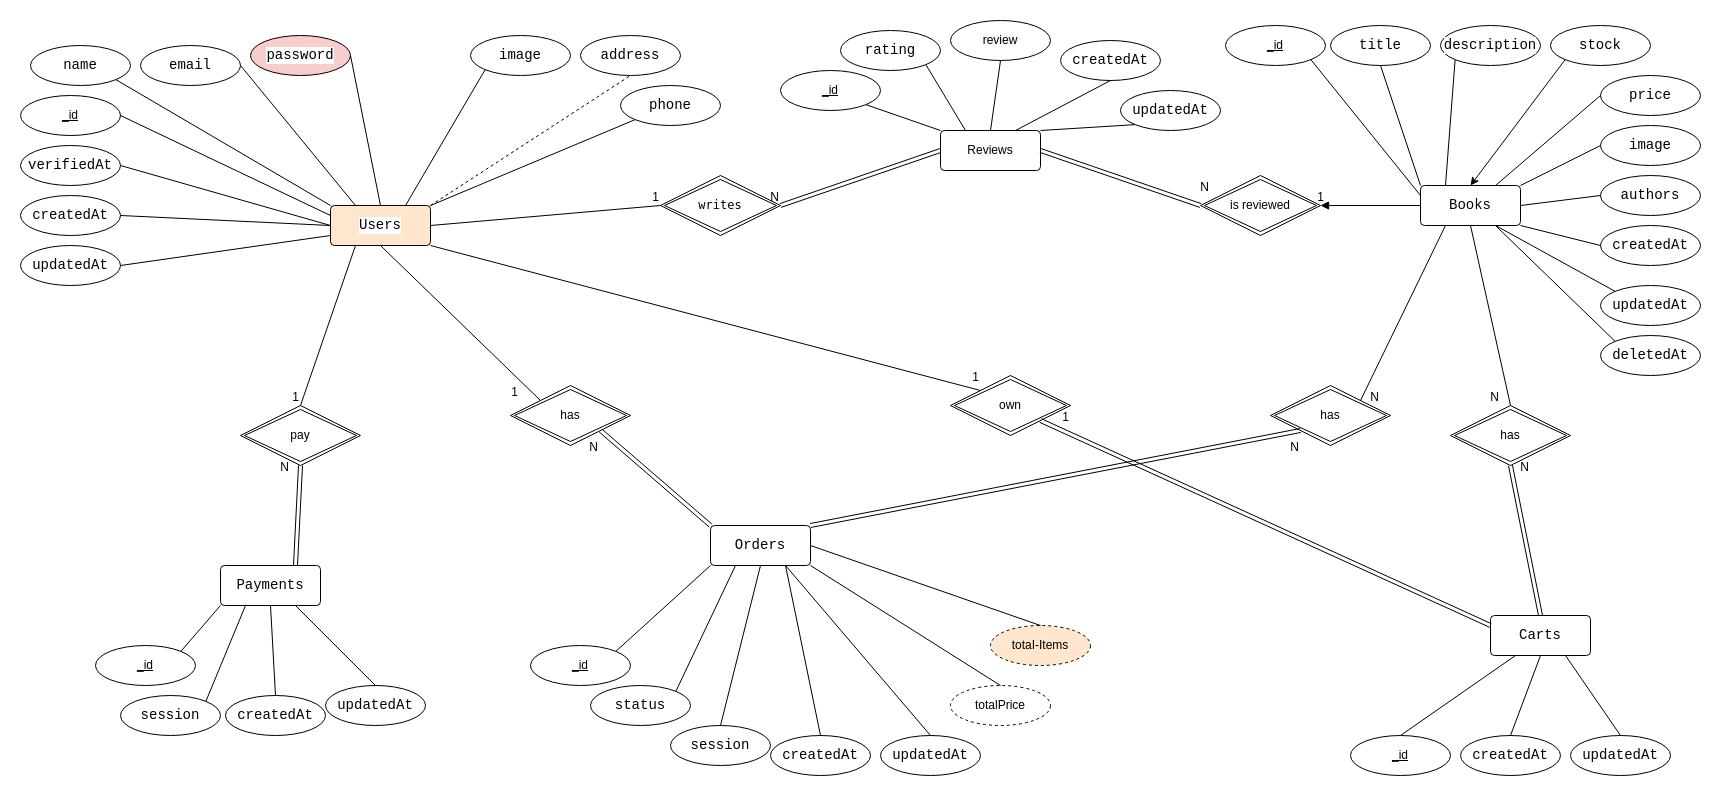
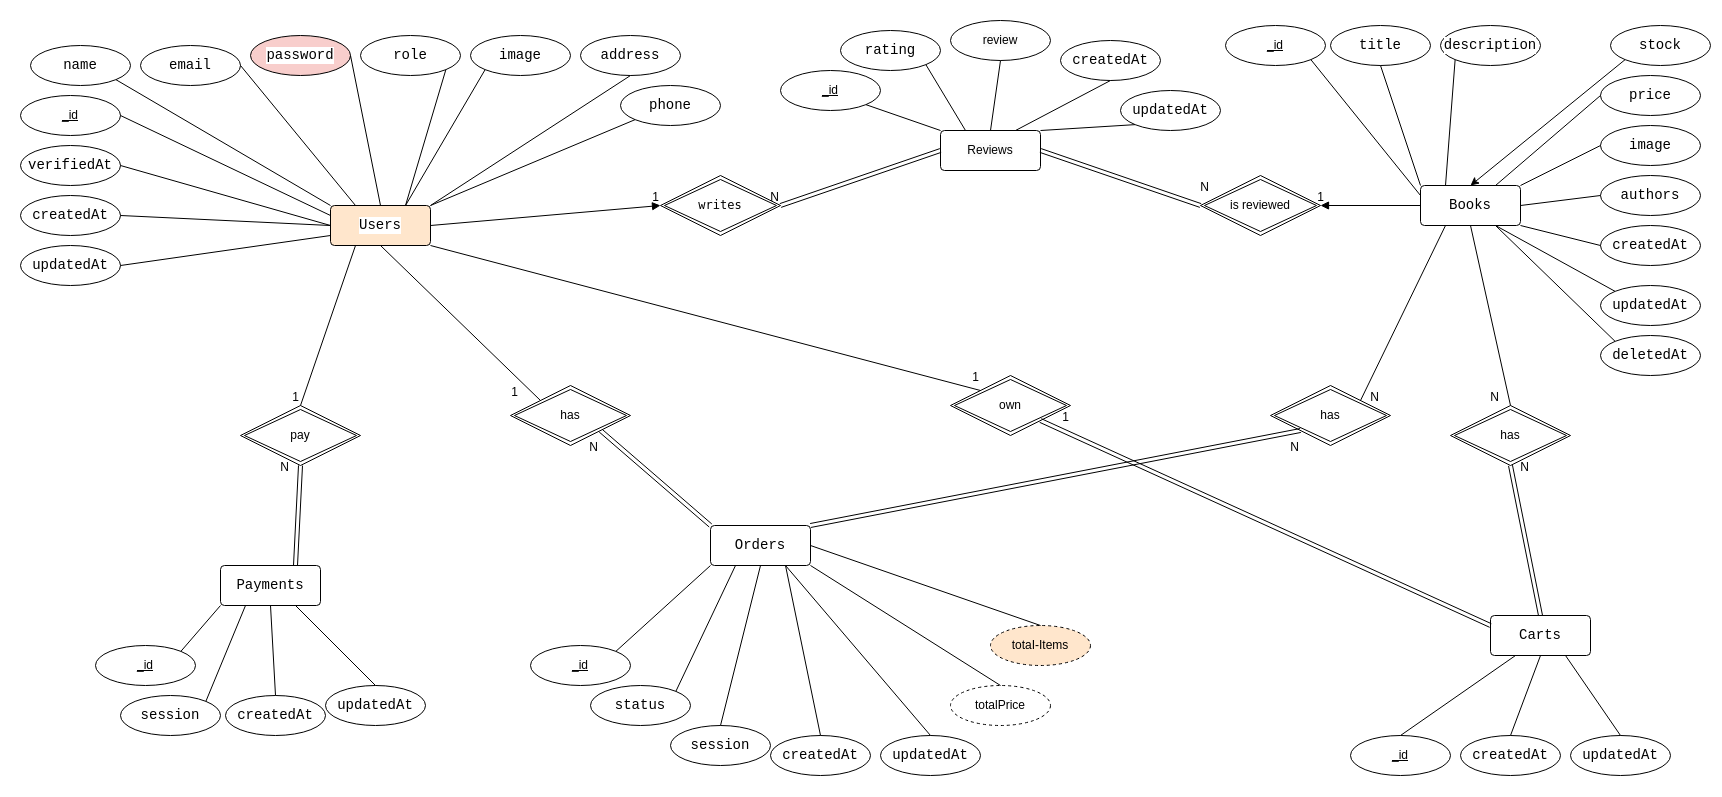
node "stock": moved (1601, 46) -> (1661, 46)
node "role": added
edge "role" -- "Users": added
edge "address" -- "Users": style dashed -> solid
edge "writes" -- "Users": arrowhead none -> block
